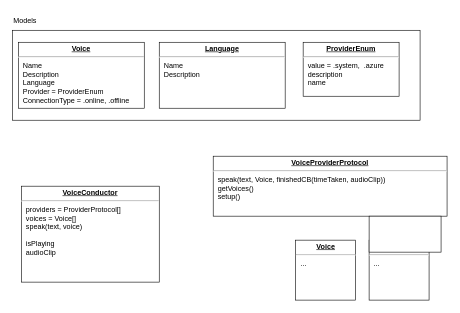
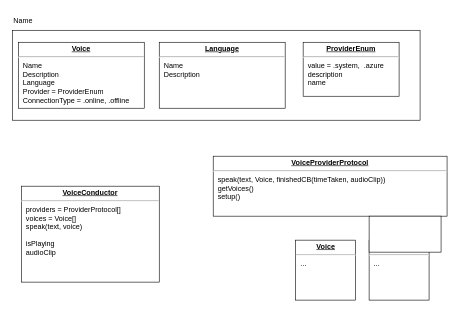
node "Models": label "Models" -> "Name"
